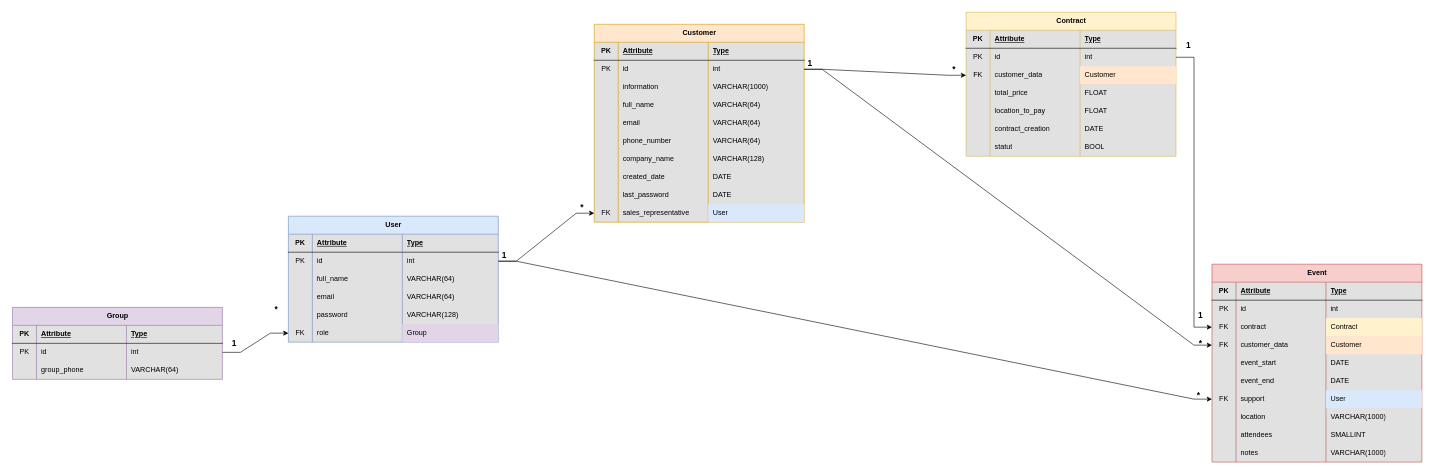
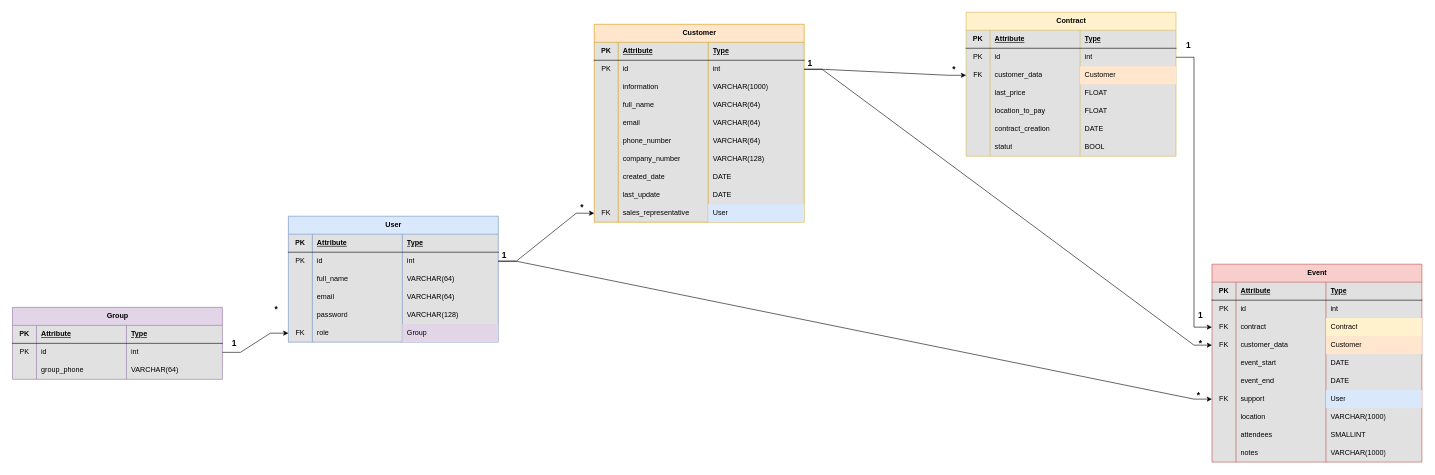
node "total_price": label "total_price" -> "last_price"
node "company_name": label "company_name" -> "company_number"
node "last_password": label "last_password" -> "last_update"
